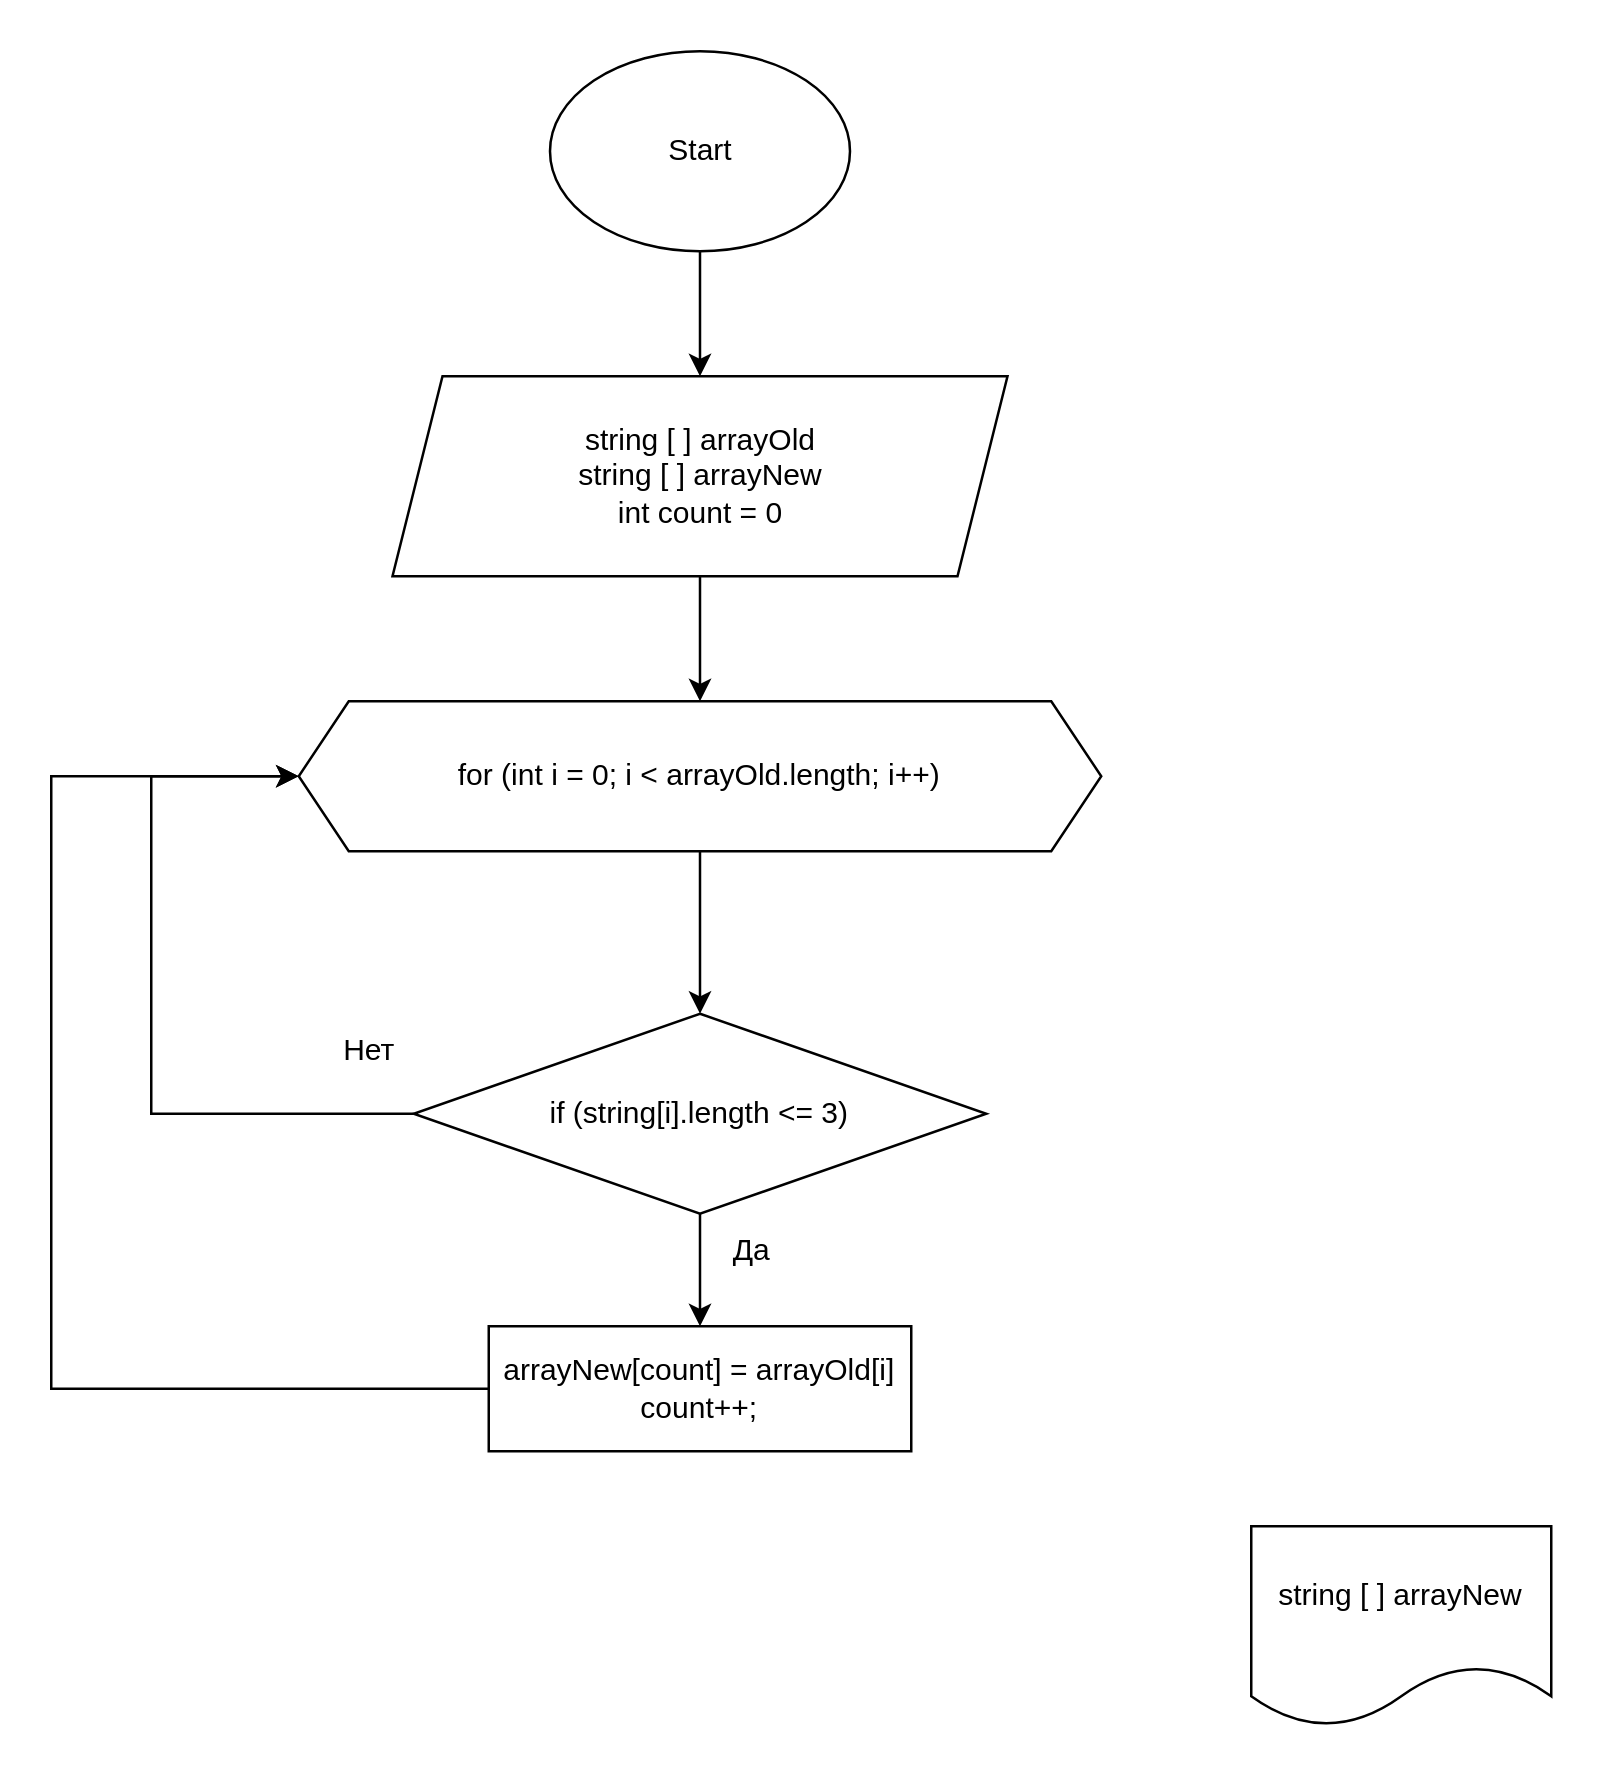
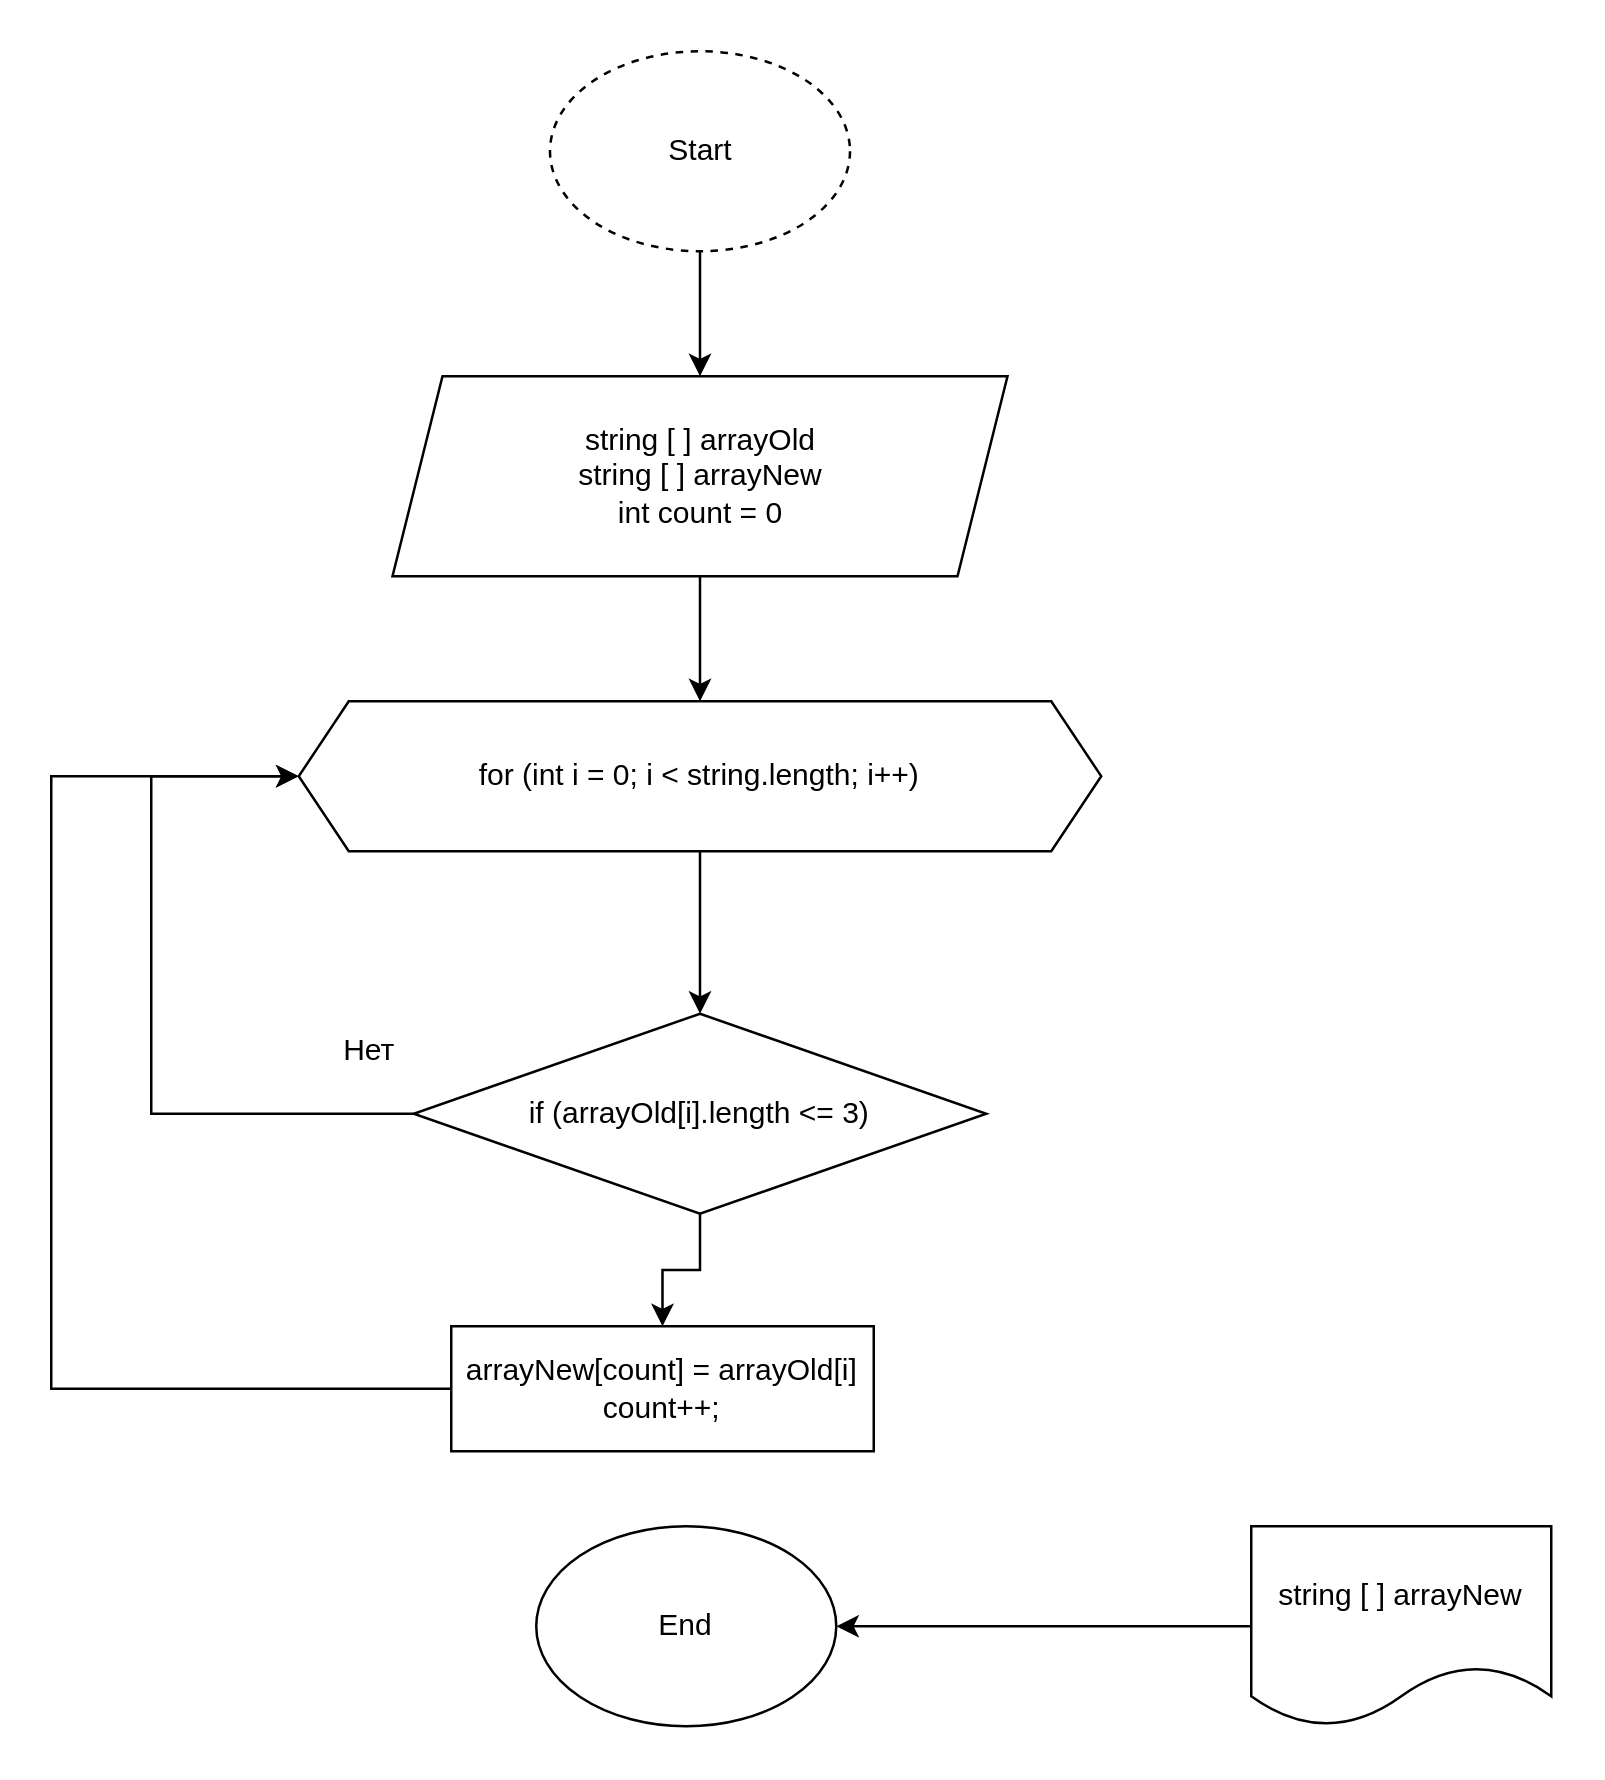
node "Start": style solid -> dashed
node "for (int i = 0; i < arrayOld.length; i++)": label "for (int i = 0; i < arrayOld.length; i++)" -> "for (int i = 0; i < string.length; i++)"
node "if (string[i].length <= 3)": label "if (string[i].length <= 3)" -> "if (arrayOld[i].length <= 3)"
node "Да": removed
node "arrayNew[count] = arrayOld[i] count++;": moved (700, 1389) -> (663, 1389)
node "End": added
edge "string [ ] arrayNew" -> "End": added
